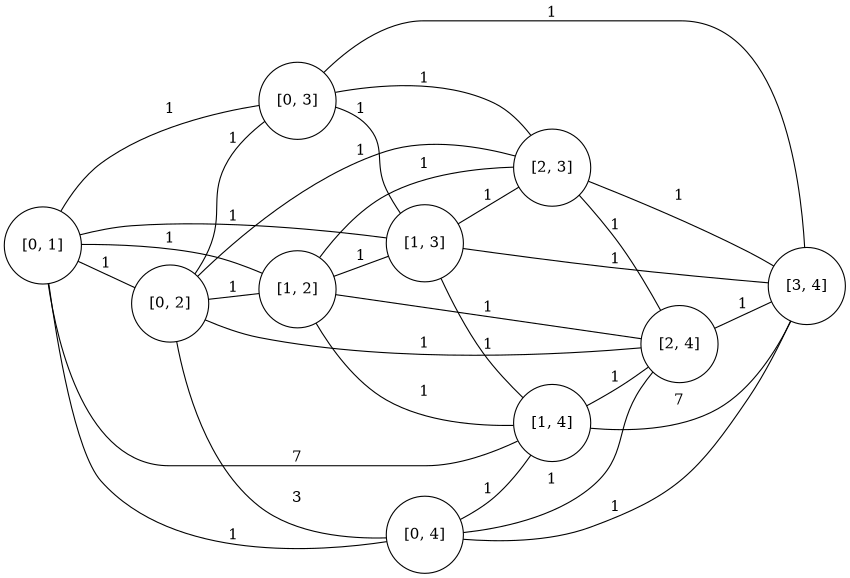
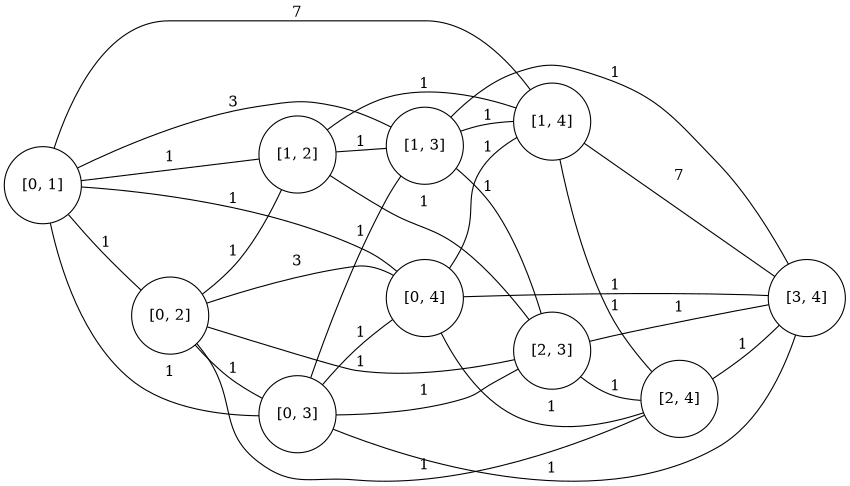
edge "[1, 3]" -- "[0, 1]": label "1" -> "3"
edge "[1, 2]" -- "[2, 4]": removed, label "1"
edge "[0, 4]" -- "[0, 3]": added, label "1"
